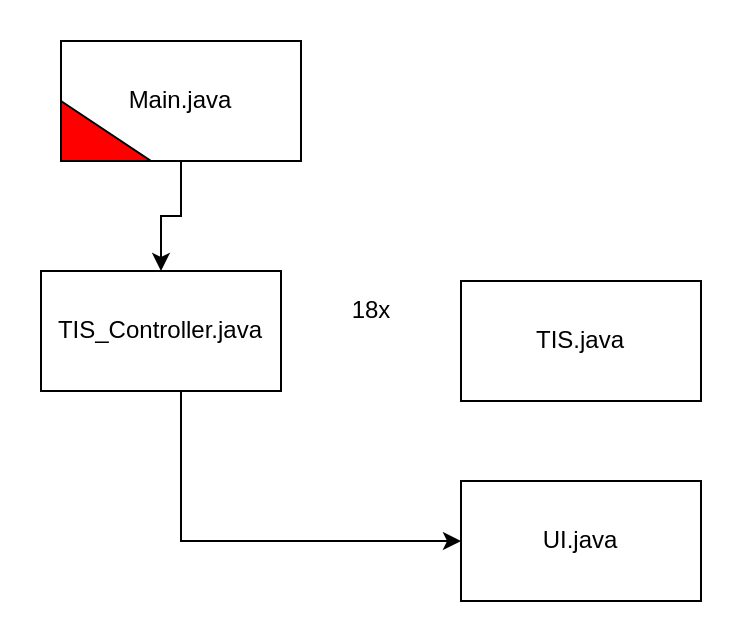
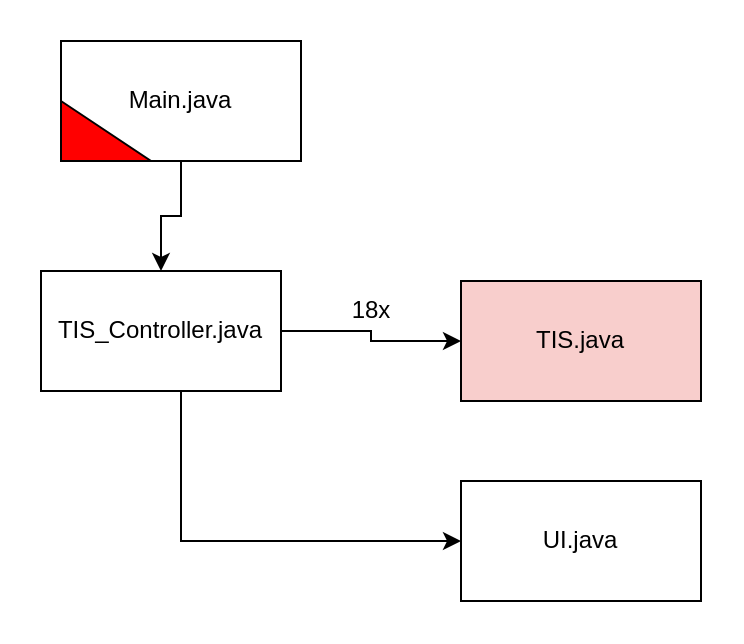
edge "TIS_Controller.java" -> "TIS.java": added
node "TIS.java": fillcolor #ffffff -> #f8cecc
